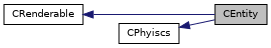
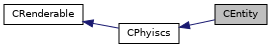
edge "CEntity" -> "CRenderable": now "CPhyiscs" -> "CRenderable"
